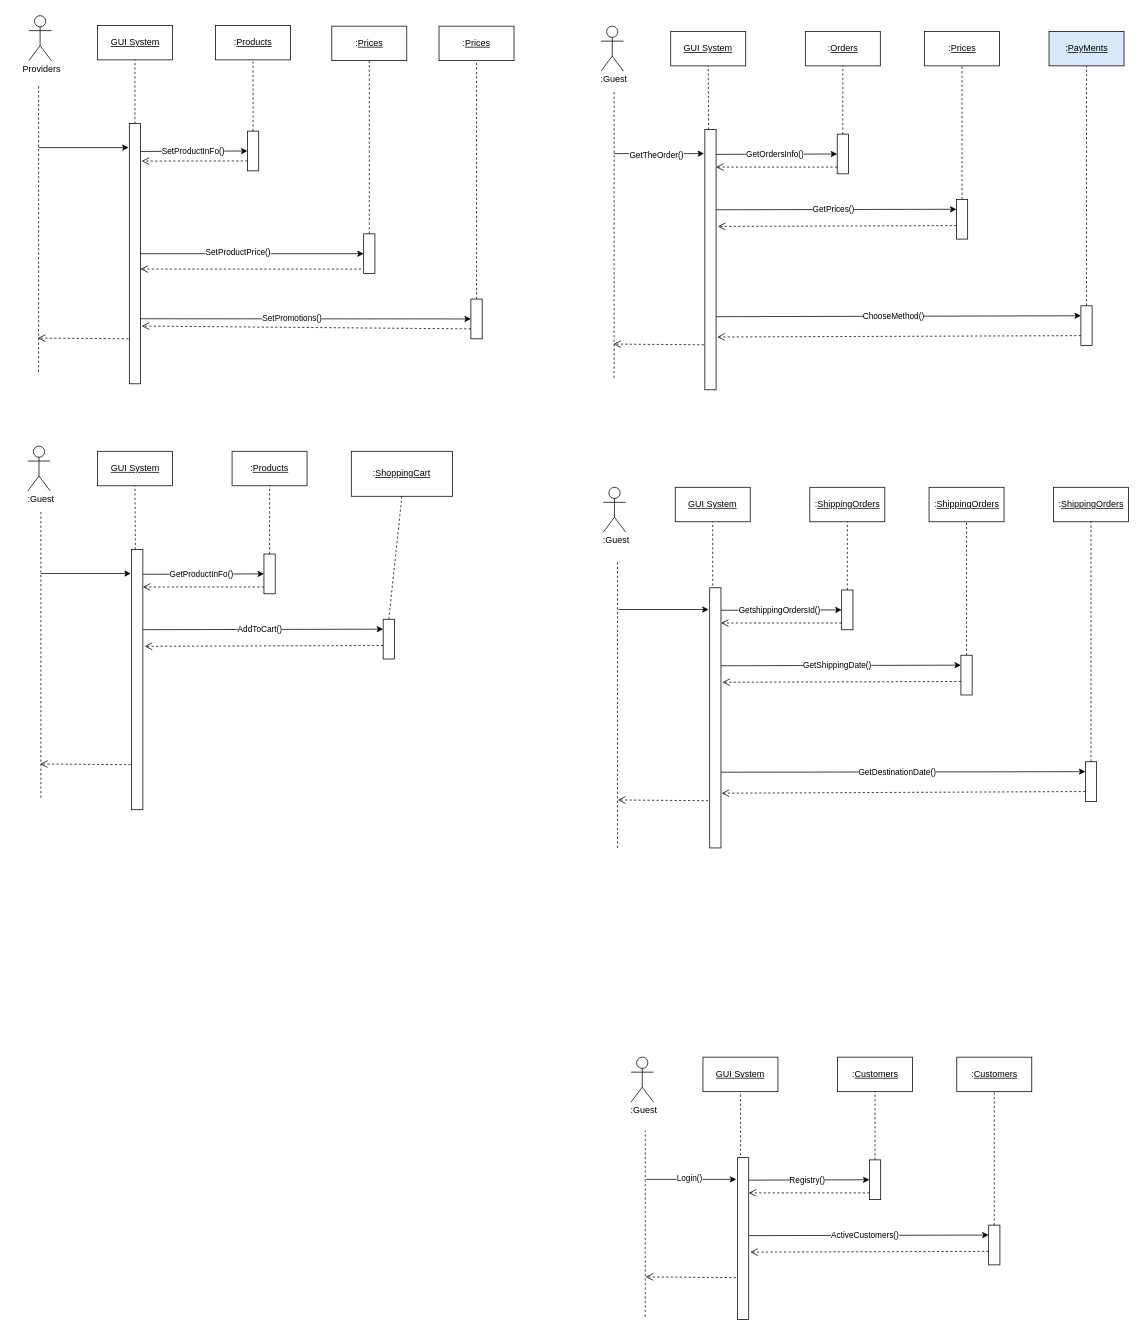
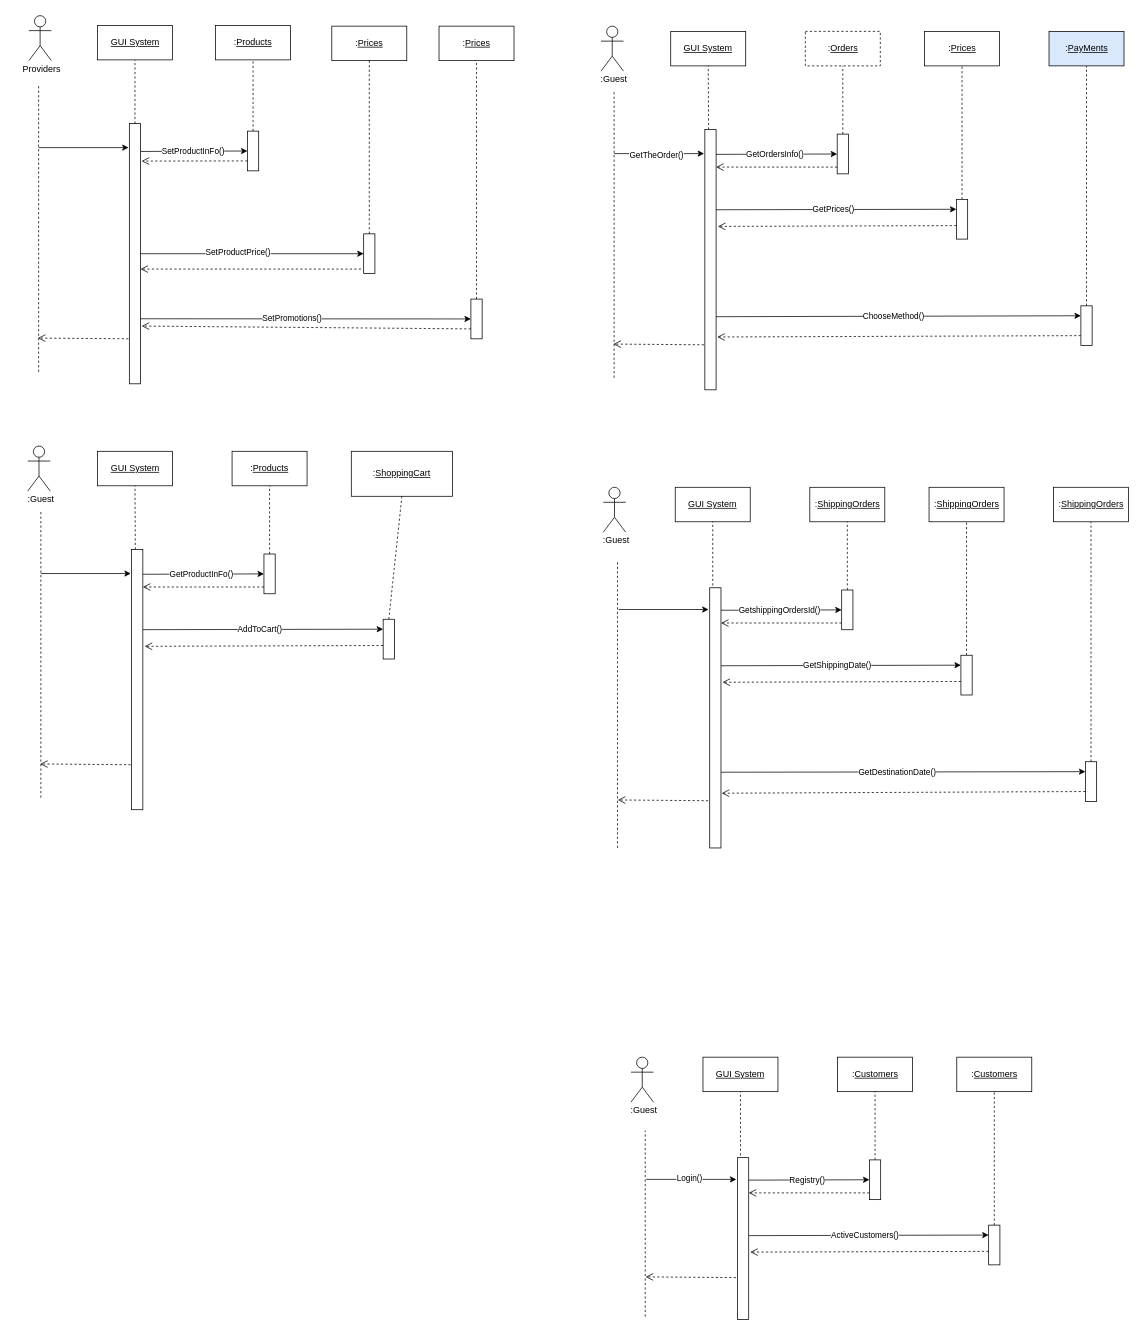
node ":Orders": style solid -> dashed
